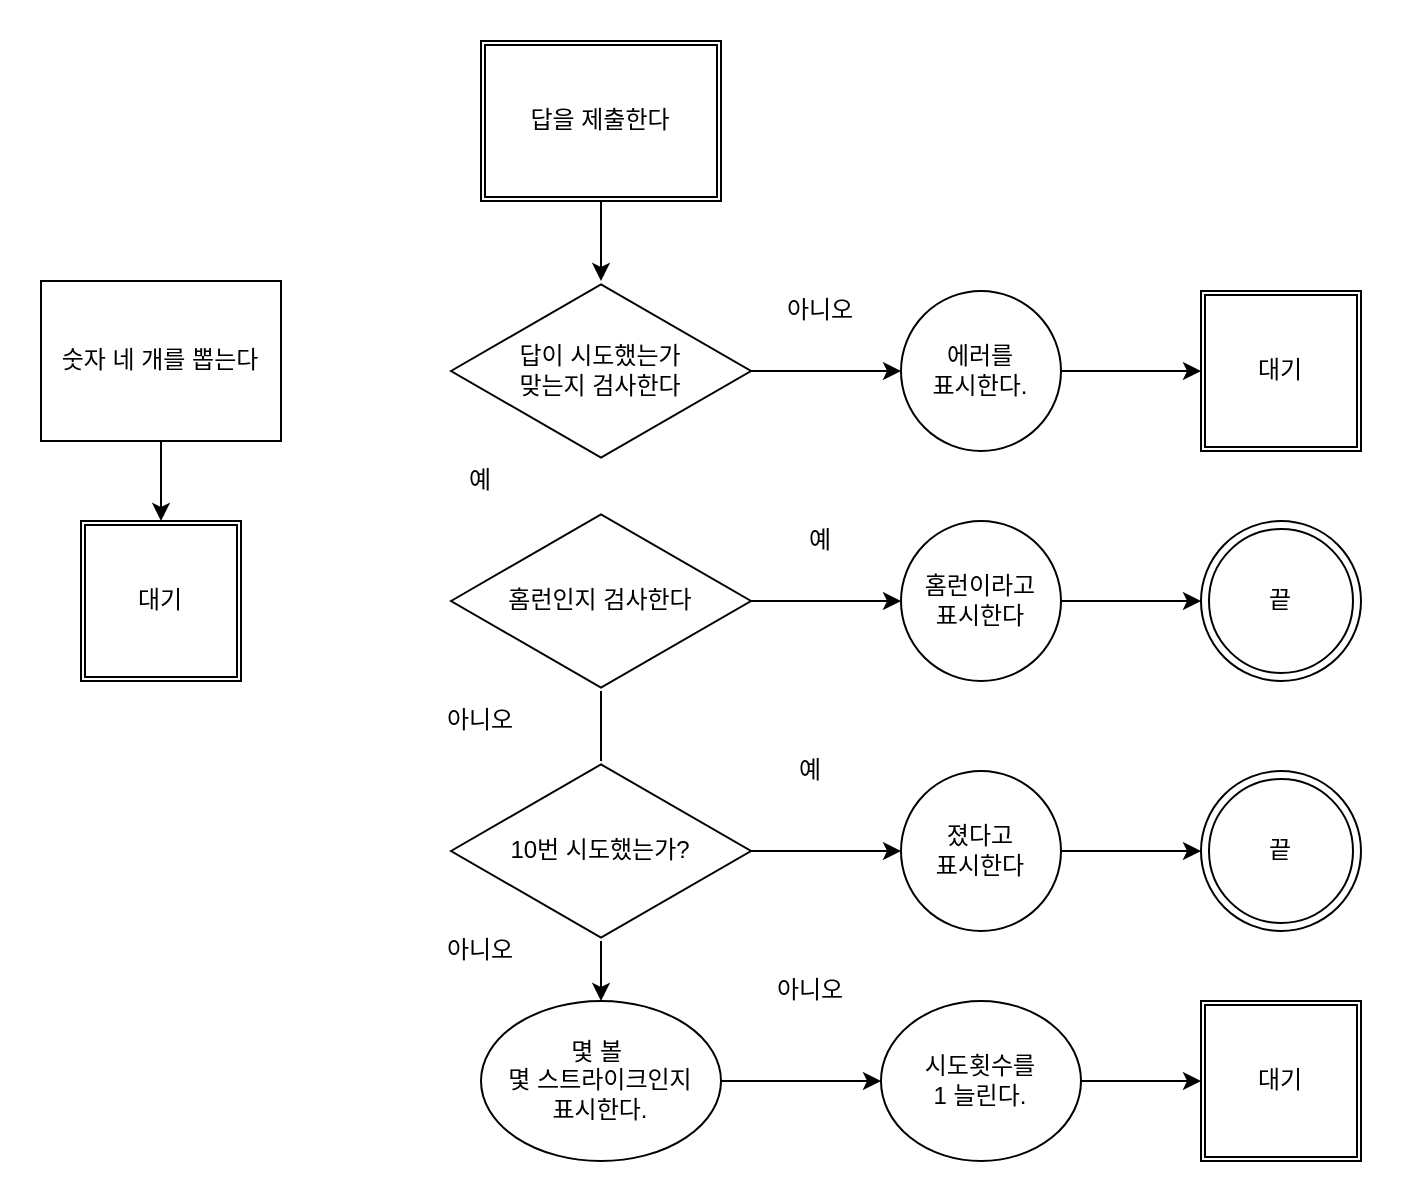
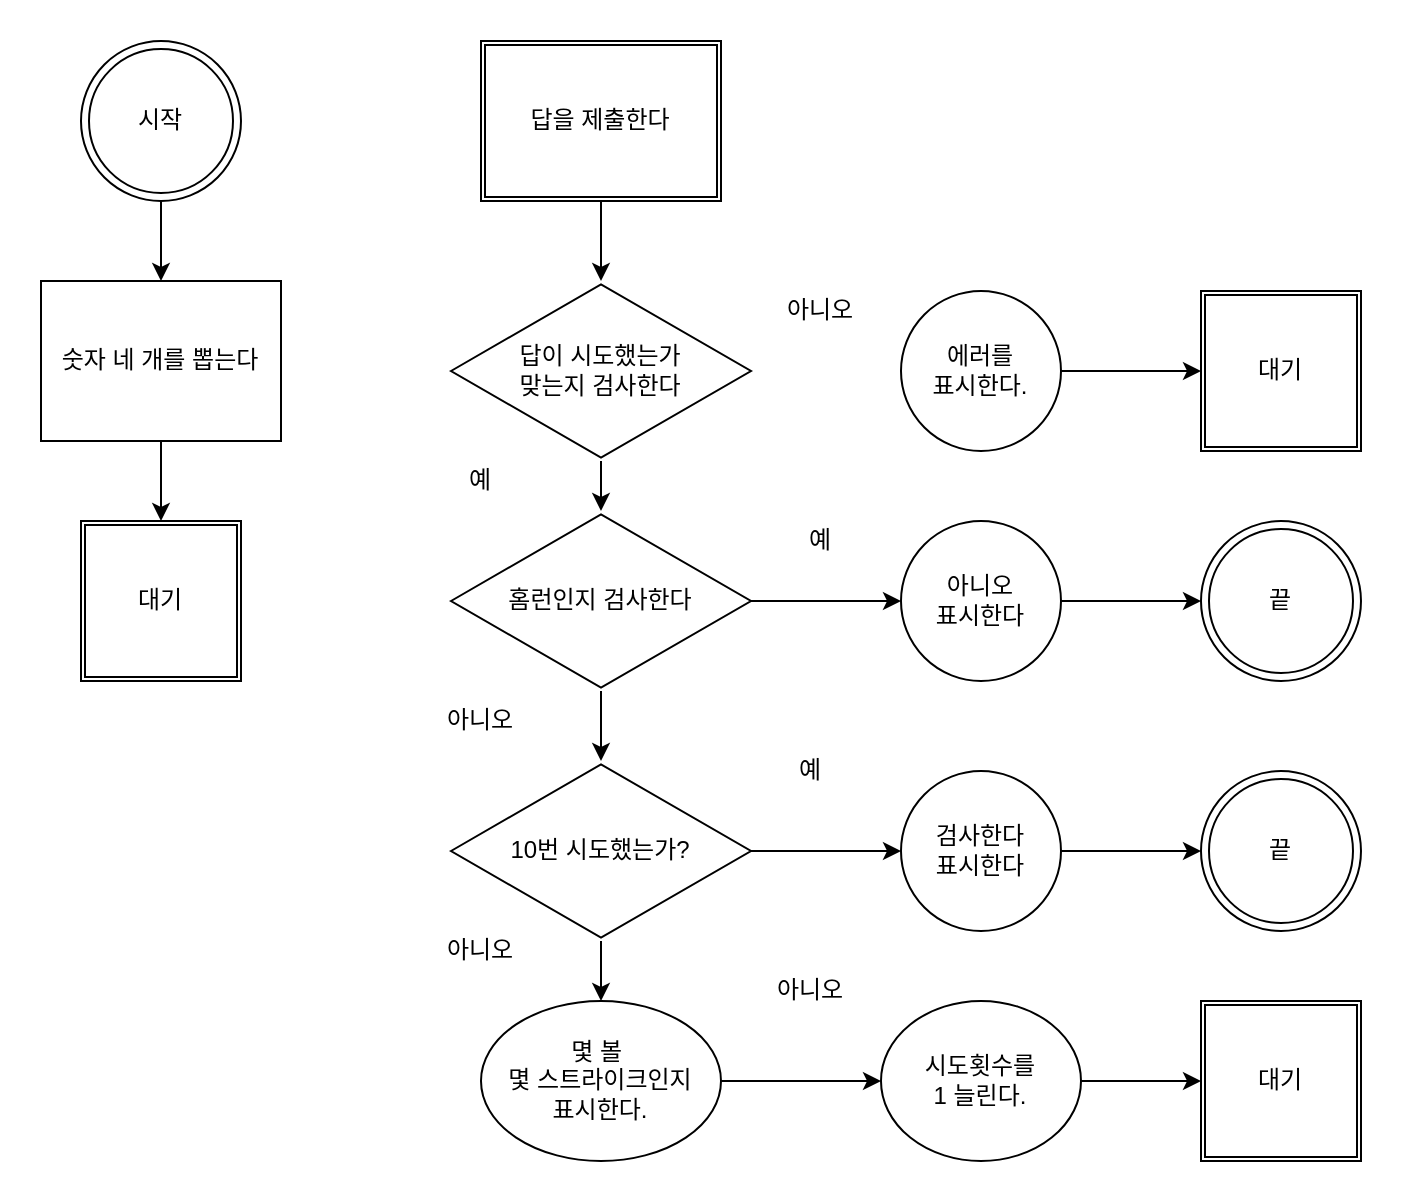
node "시작": added
edge "시작" -> "숫자 네 개를 뽑는다": added
edge "답이 시도했는가 맞는지 검사한다" -> "에러를 표시한다.": removed
edge "답이 시도했는가 맞는지 검사한다" -> "홈런인지 검사한다": added
node "홈런이라고 표시한다": label "홈런이라고 표시한다" -> "아니오 표시한다"
edge "홈런인지 검사한다" -- "10번 시도했는가?": arrowhead none -> classic
node "졌다고 표시한다": label "졌다고 표시한다" -> "검사한다 표시한다"
